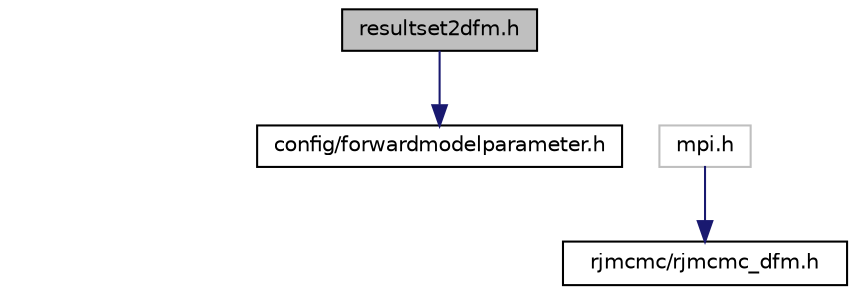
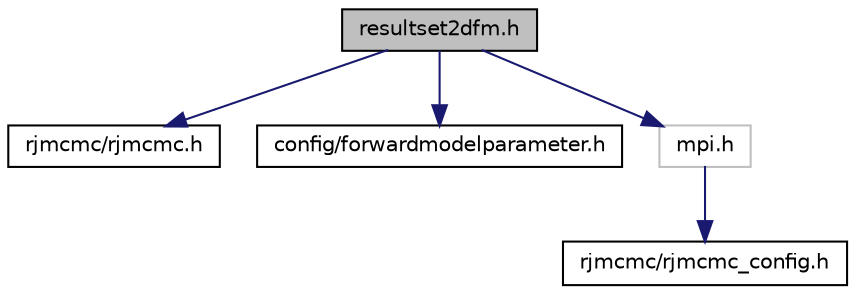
edge "resultset2dfm.h" -> "mpi.h": added
node "rjmcmc/rjmcmc.h": added
node "rjmcmc/rjmcmc_dfm.h": label "rjmcmc/rjmcmc_dfm.h" -> "rjmcmc/rjmcmc_config.h"
